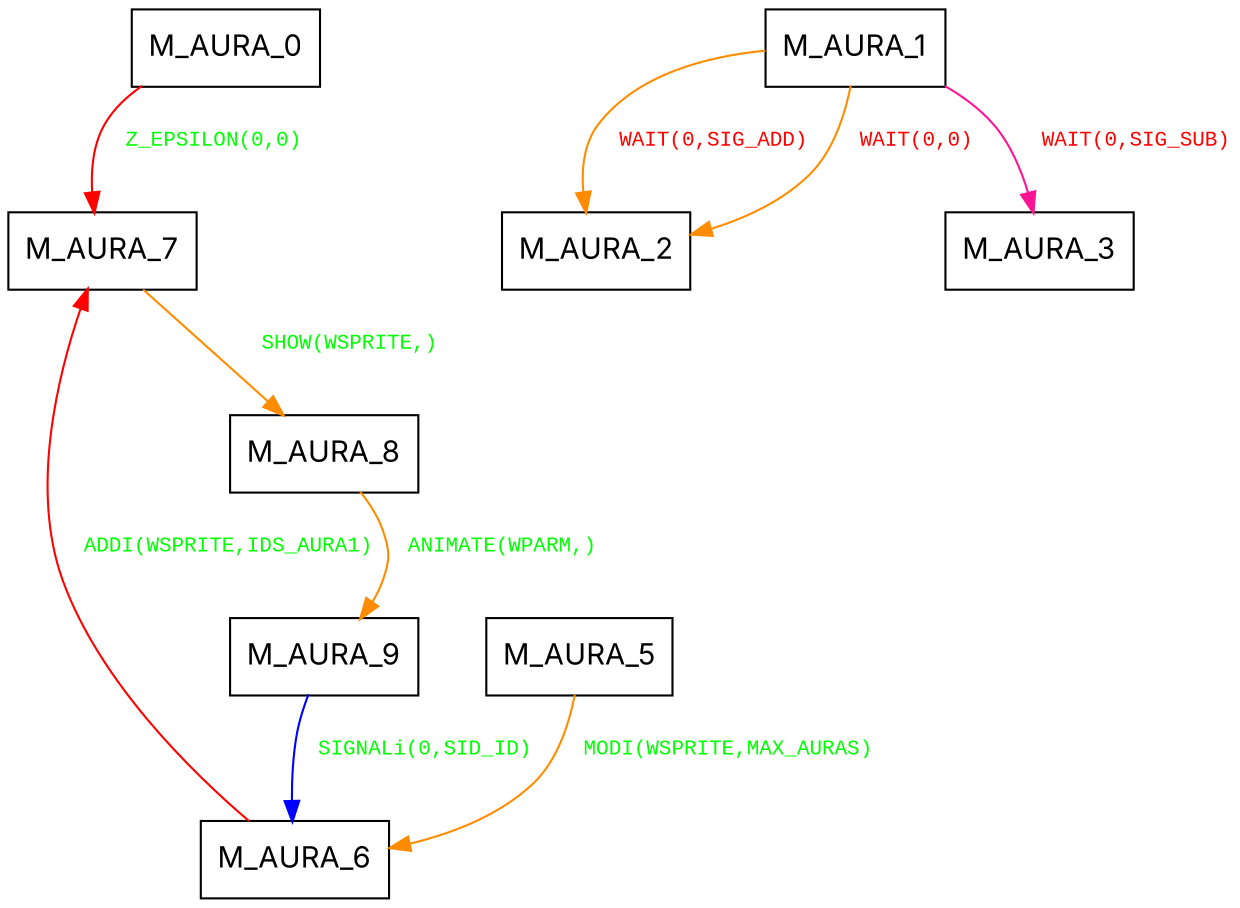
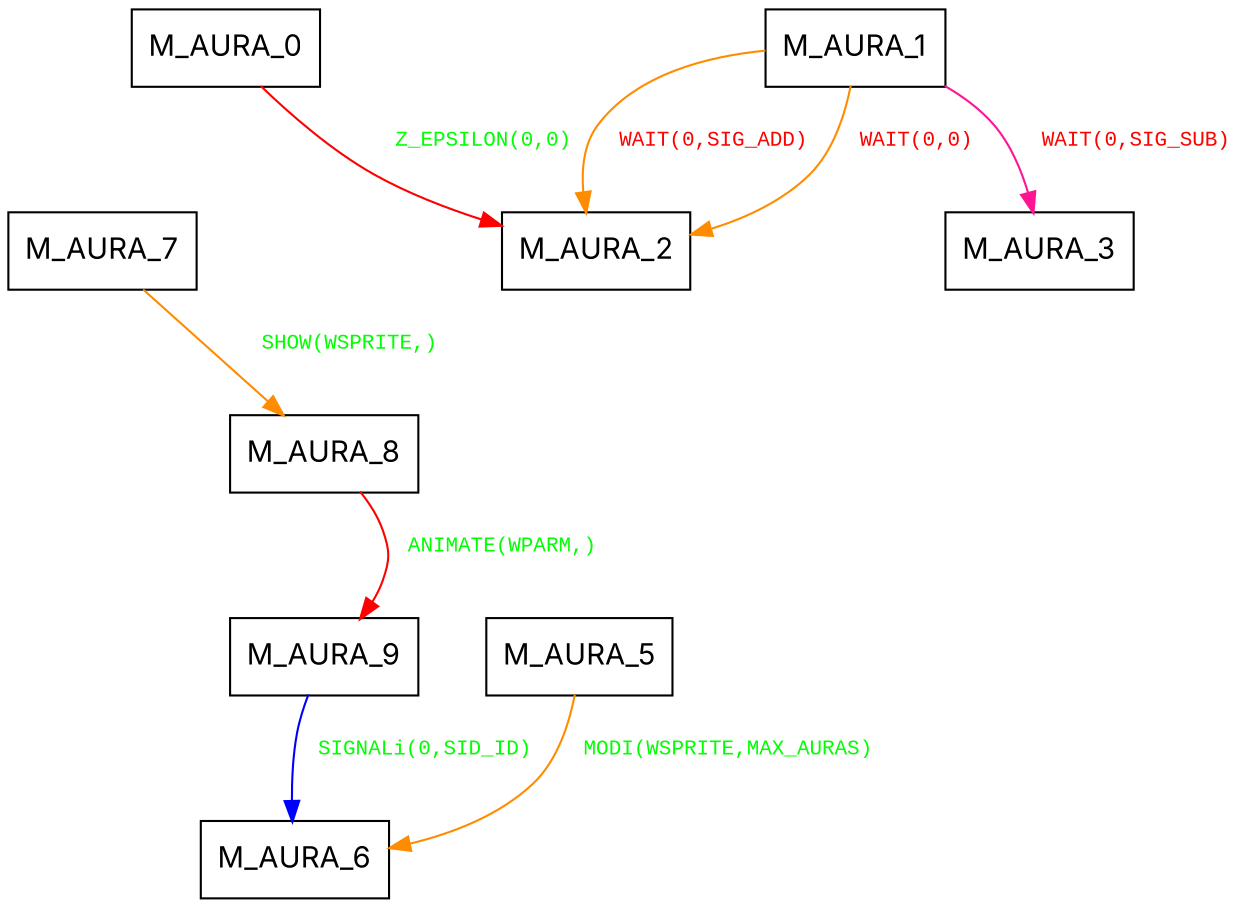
edge "M_AURA_0" -> "M_AURA_7": now "M_AURA_0" -> "M_AURA_2"
edge "M_AURA_8" -> "M_AURA_9": color darkorange -> red
edge "M_AURA_6" -> "M_AURA_7": removed, label "ADDI(WSPRITE,IDS_AURA1)"
